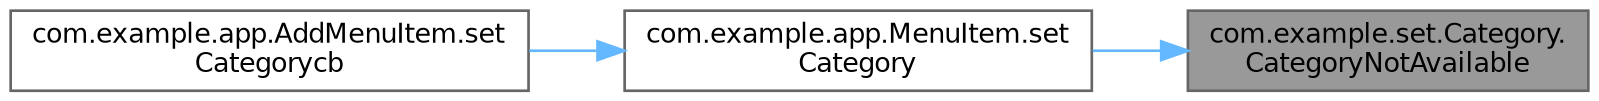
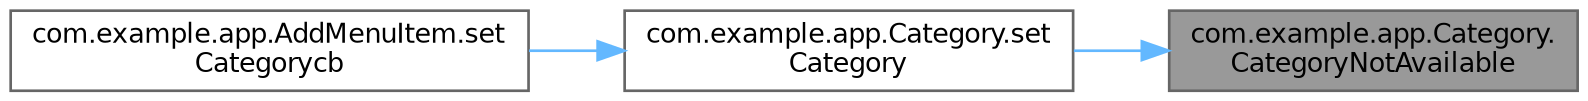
node "com.example.app.MenuItem.set Category": label "com.example.app.MenuItem.set Category" -> "com.example.app.Category.set Category"
node "com.example.set.Category. CategoryNotAvailable": label "com.example.set.Category. CategoryNotAvailable" -> "com.example.app.Category. CategoryNotAvailable"
